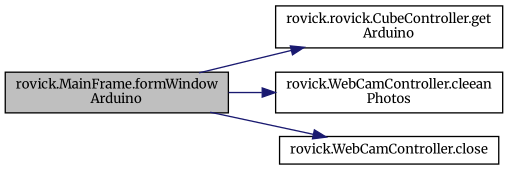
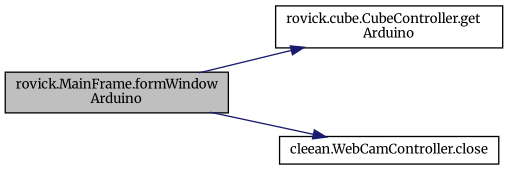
node "rovick.rovick.CubeController.get Arduino": label "rovick.rovick.CubeController.get Arduino" -> "rovick.cube.CubeController.get Arduino"
node "rovick.WebCamController.cleean Photos": removed
node "rovick.WebCamController.close": label "rovick.WebCamController.close" -> "cleean.WebCamController.close"
